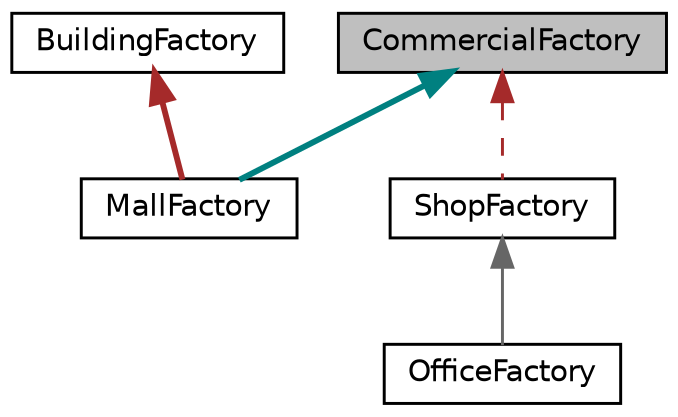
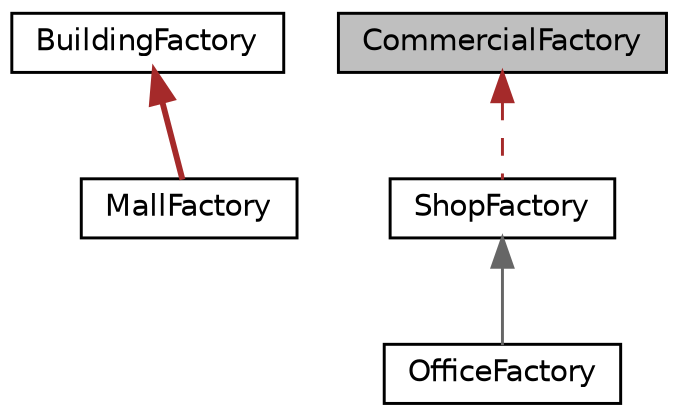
edge "MallFactory" -> "CommercialFactory": removed
